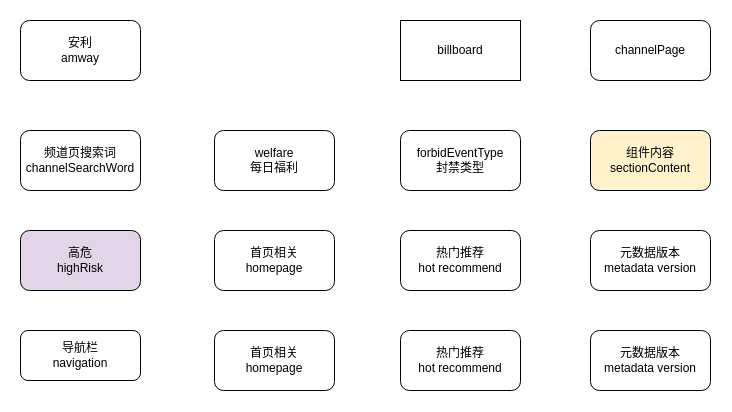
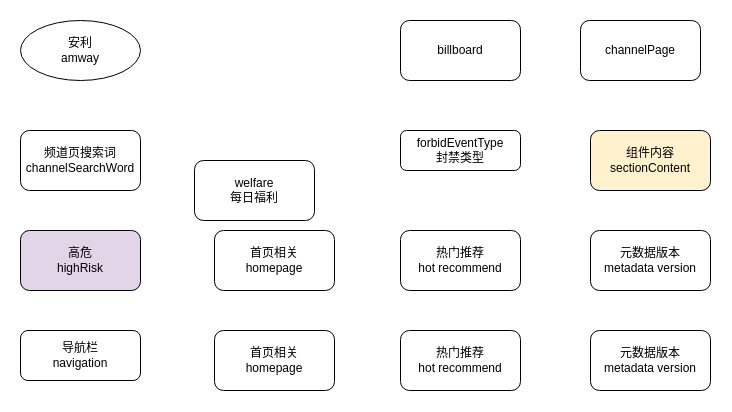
node "安利 amway": shape rounded rectangle -> ellipse
node "billboard": shape rectangle -> rounded rectangle
node "channelPage": moved (651, 51) -> (641, 51)
node "welfare 每日福利": moved (275, 161) -> (255, 191)
node "forbidEventType 封禁类型": size 120x60 -> 120x40
